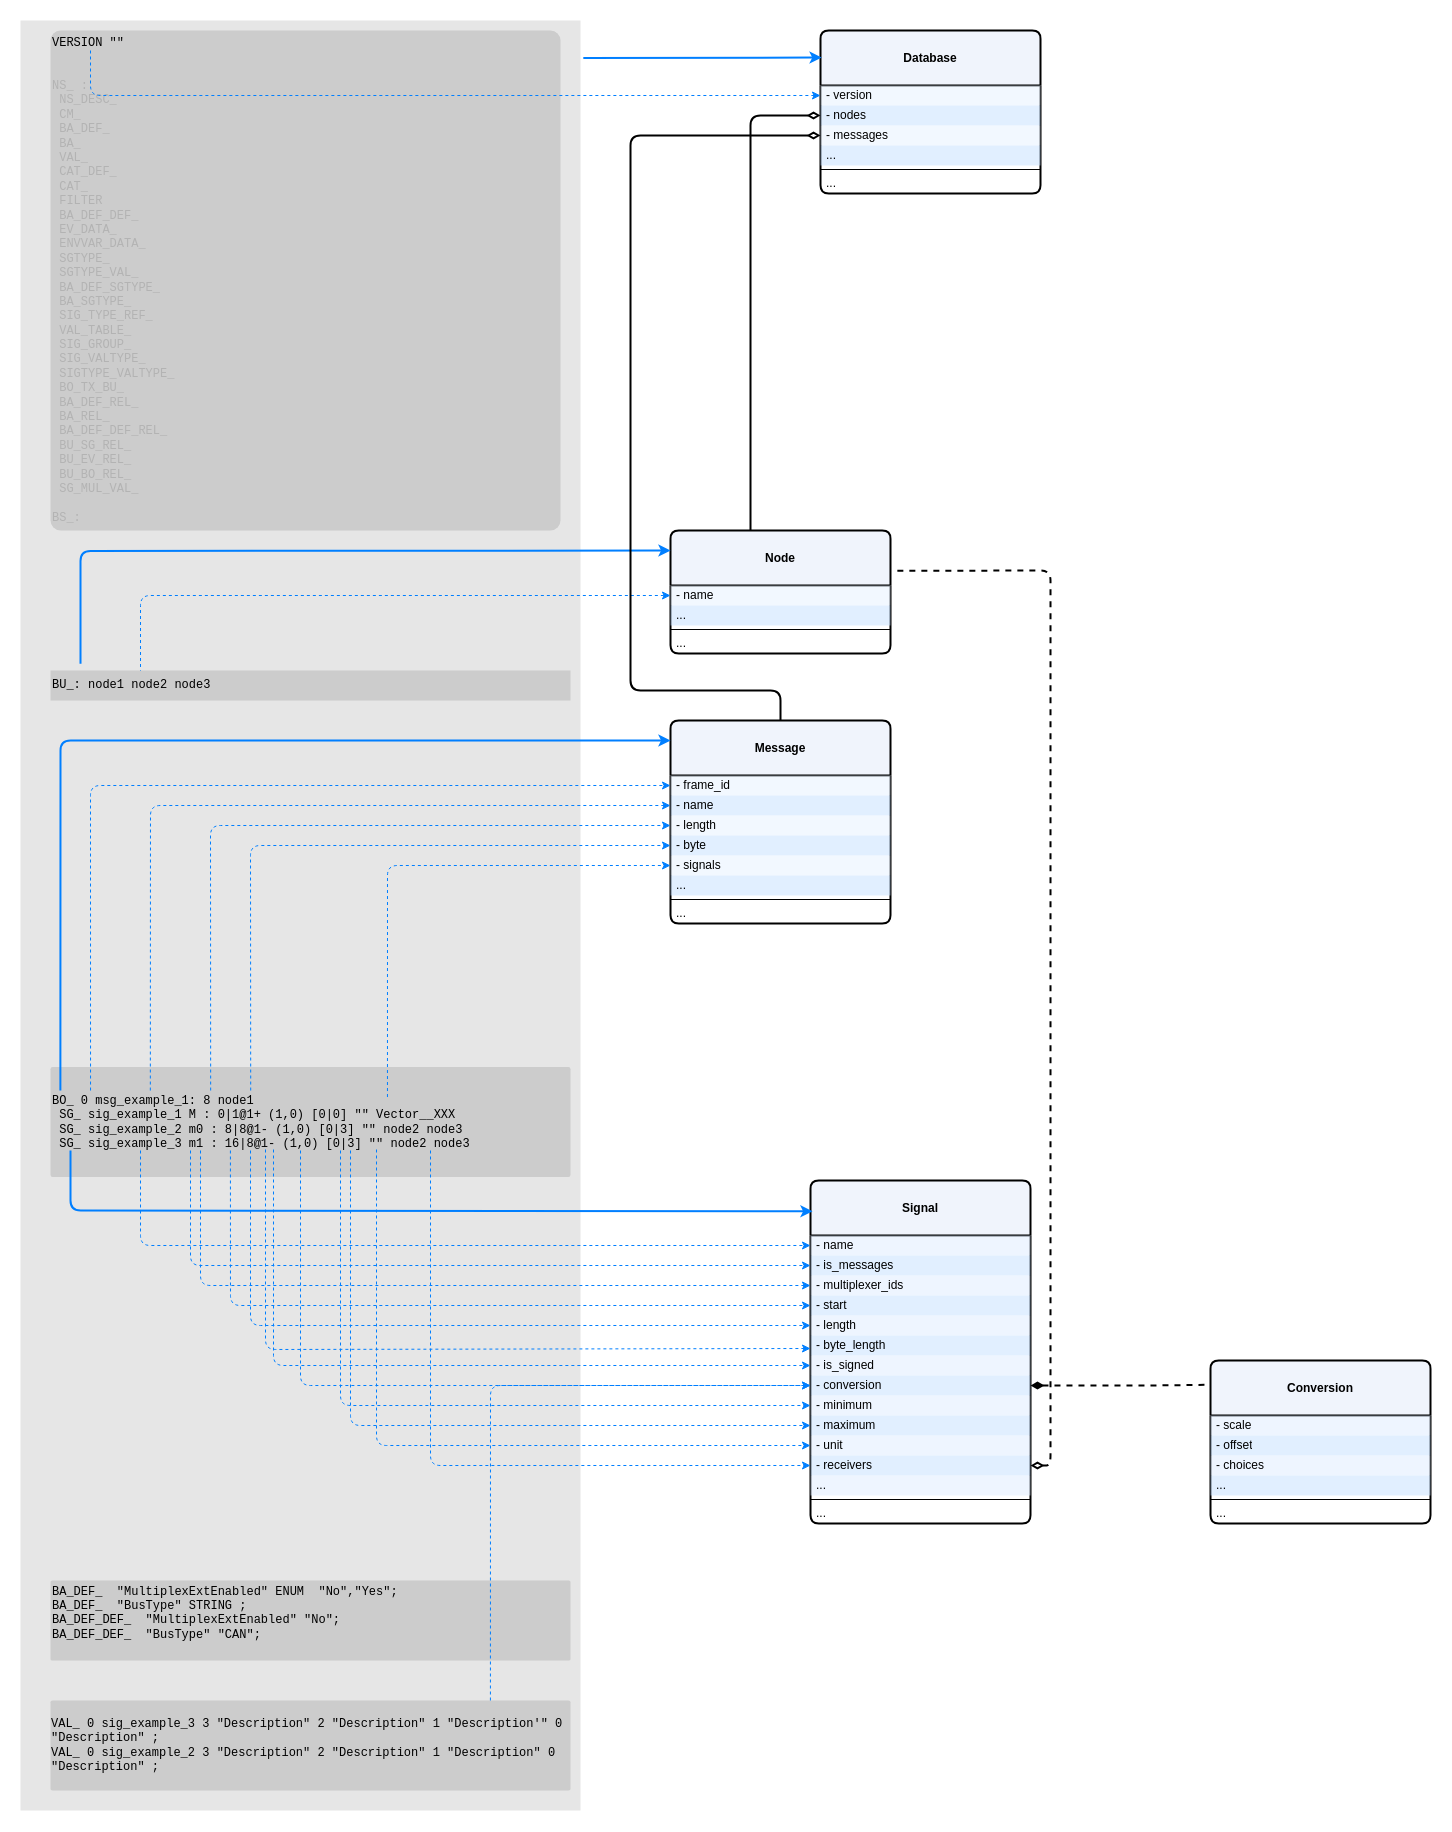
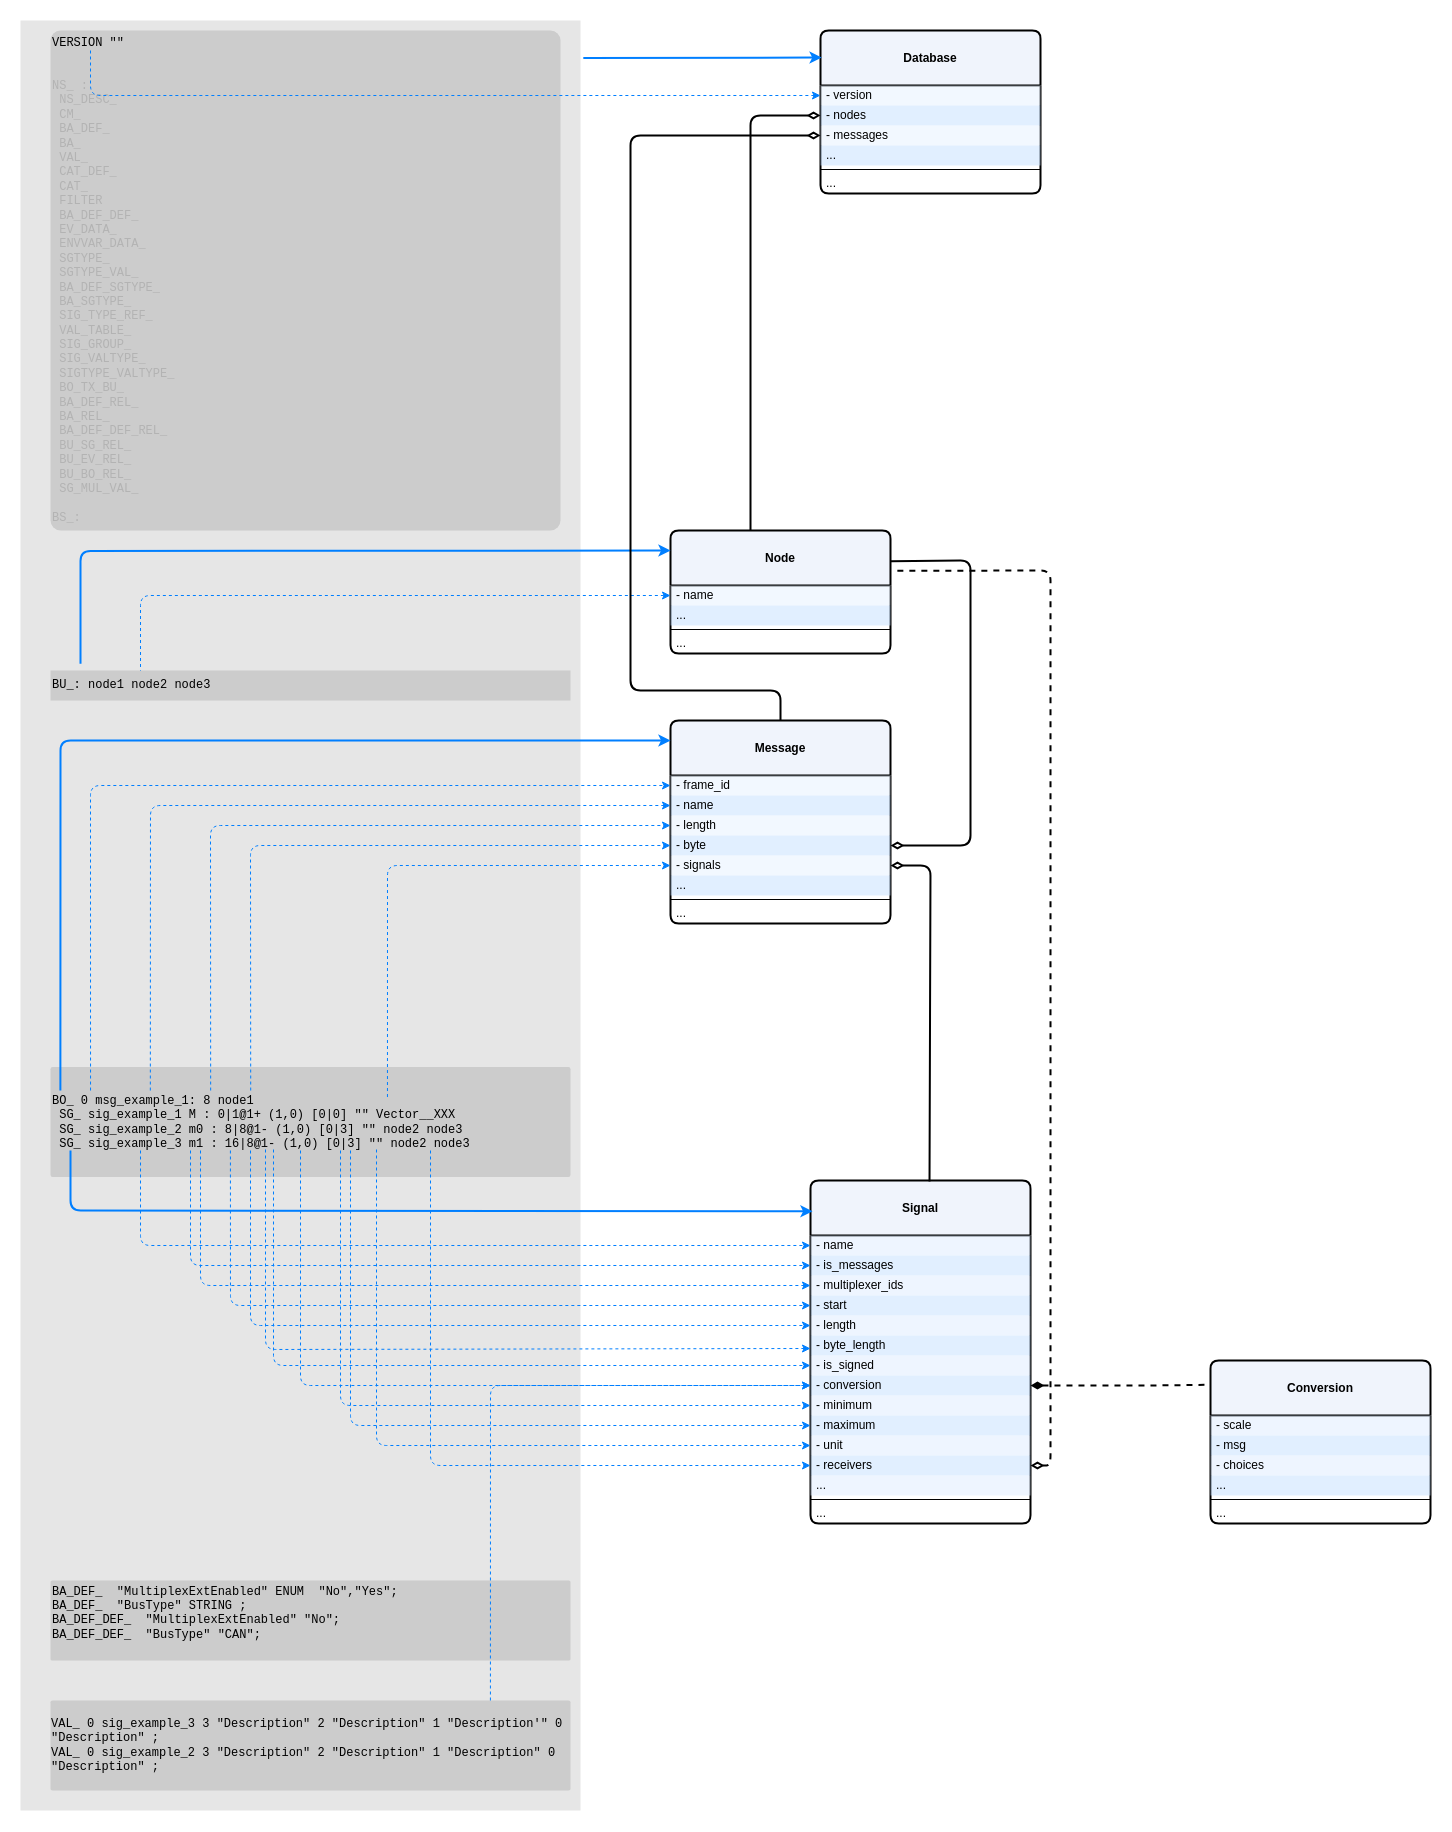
edge "Node" -> "- byte": added
edge "Signal" -> "- signals": added
node "- offset": label "- offset" -> "- msg"
